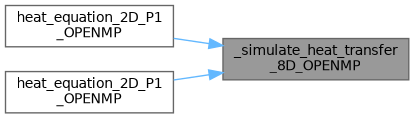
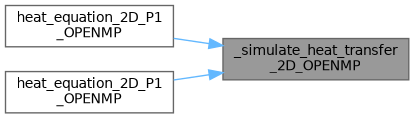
node "_simulate_heat_transfer _8D_OPENMP": label "_simulate_heat_transfer _8D_OPENMP" -> "_simulate_heat_transfer _2D_OPENMP"
